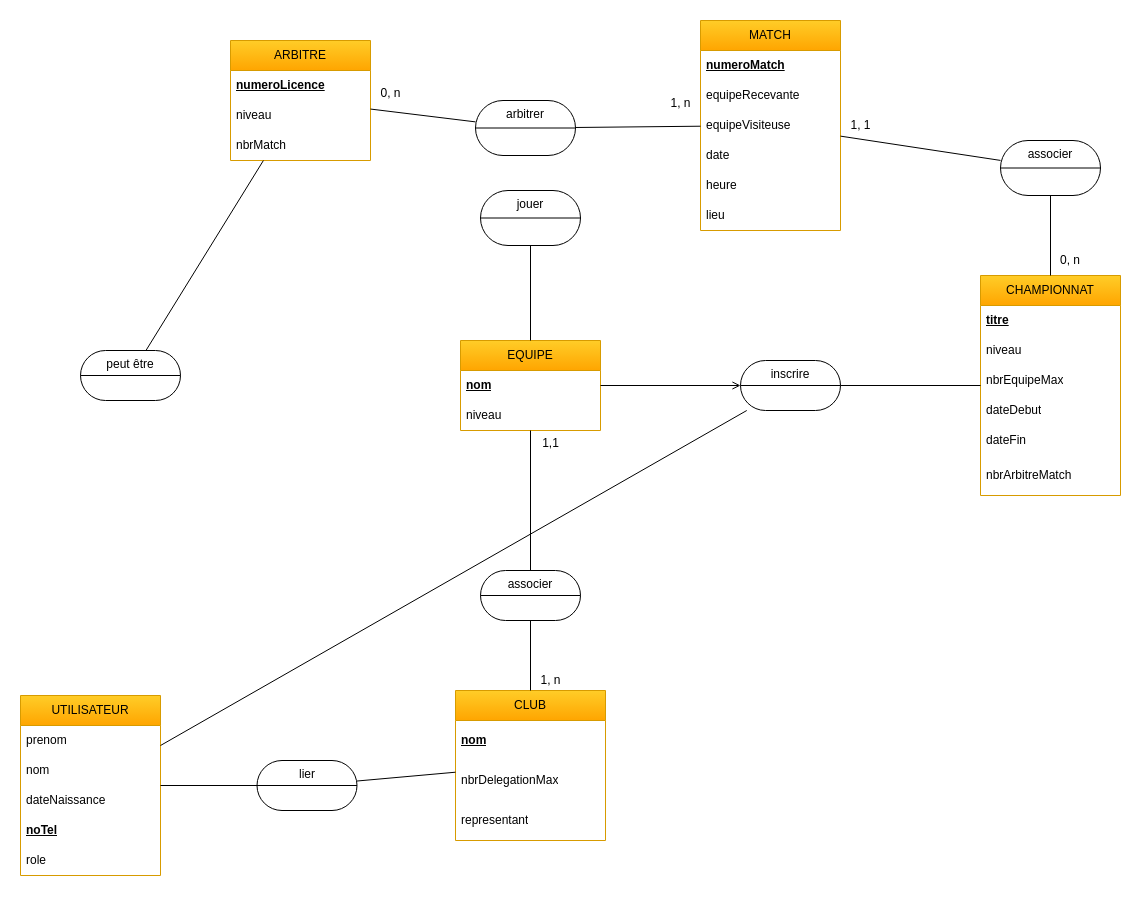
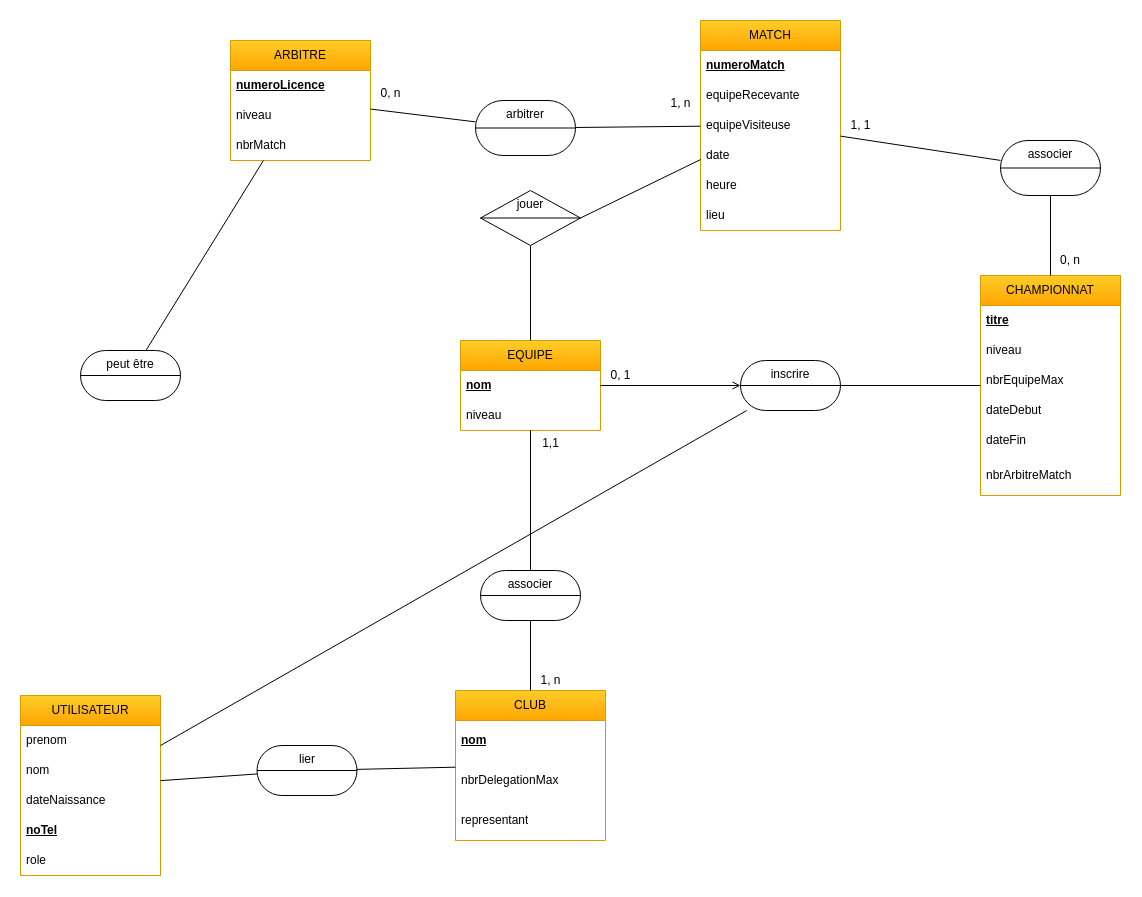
edge "MATCH" -- "jouer": added
node "jouer": shape rounded rectangle -> diamond
node "0, 1": added
node "lier": moved (307, 786) -> (307, 771)
